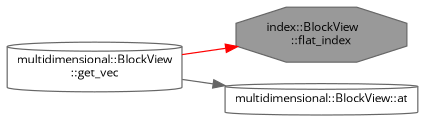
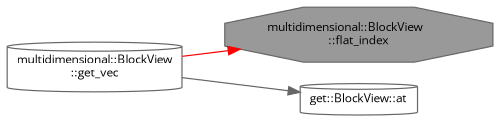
node "index::BlockView ::flat_index": label "index::BlockView ::flat_index" -> "multidimensional::BlockView ::flat_index"
node "multidimensional::BlockView::at": label "multidimensional::BlockView::at" -> "get::BlockView::at"
